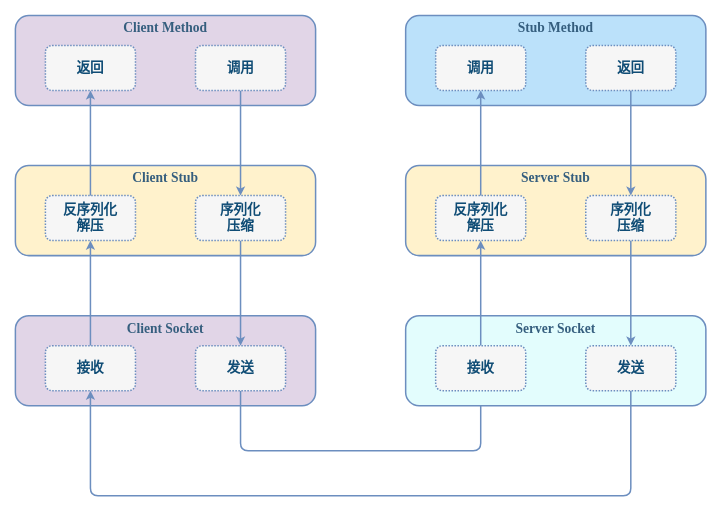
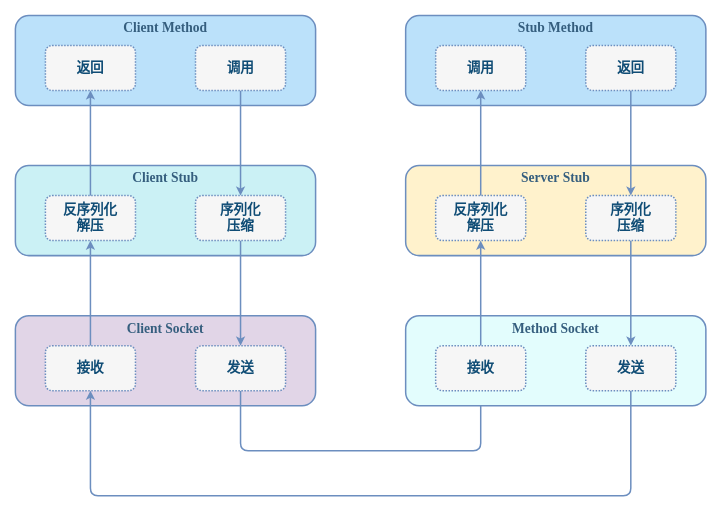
node "Client Method": fillcolor #e1d5e7 -> #bbe1fa
node "Client Stub": fillcolor #fff2cc -> #cbf1f5
node "Server Socket": label "Server Socket" -> "Method Socket"
